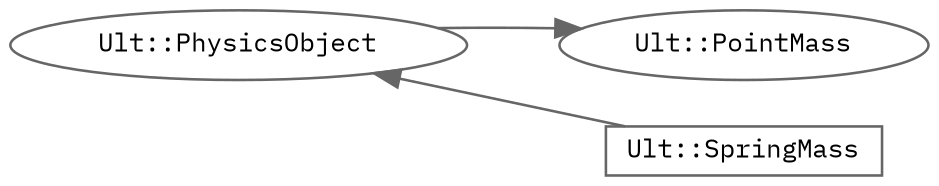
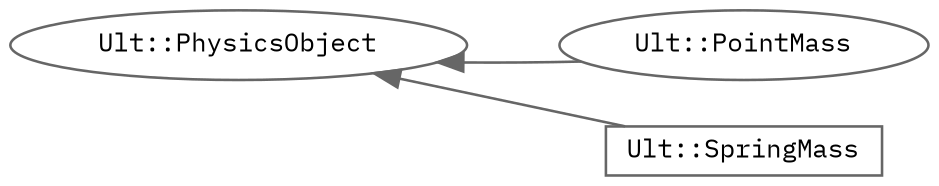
edge "Ult::PhysicsObject" -> "Ult::PointMass": reversed
